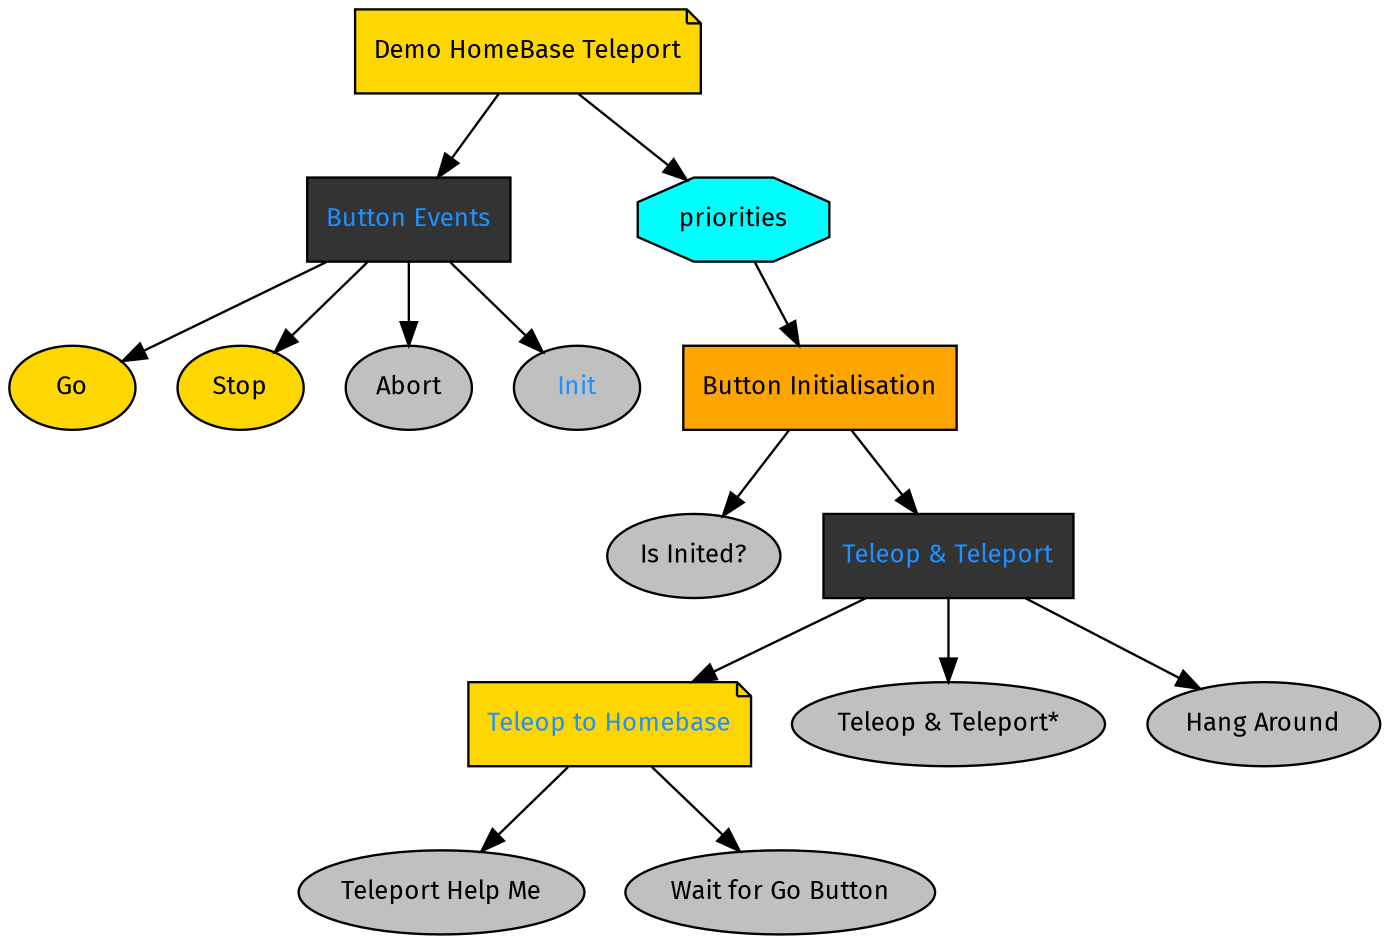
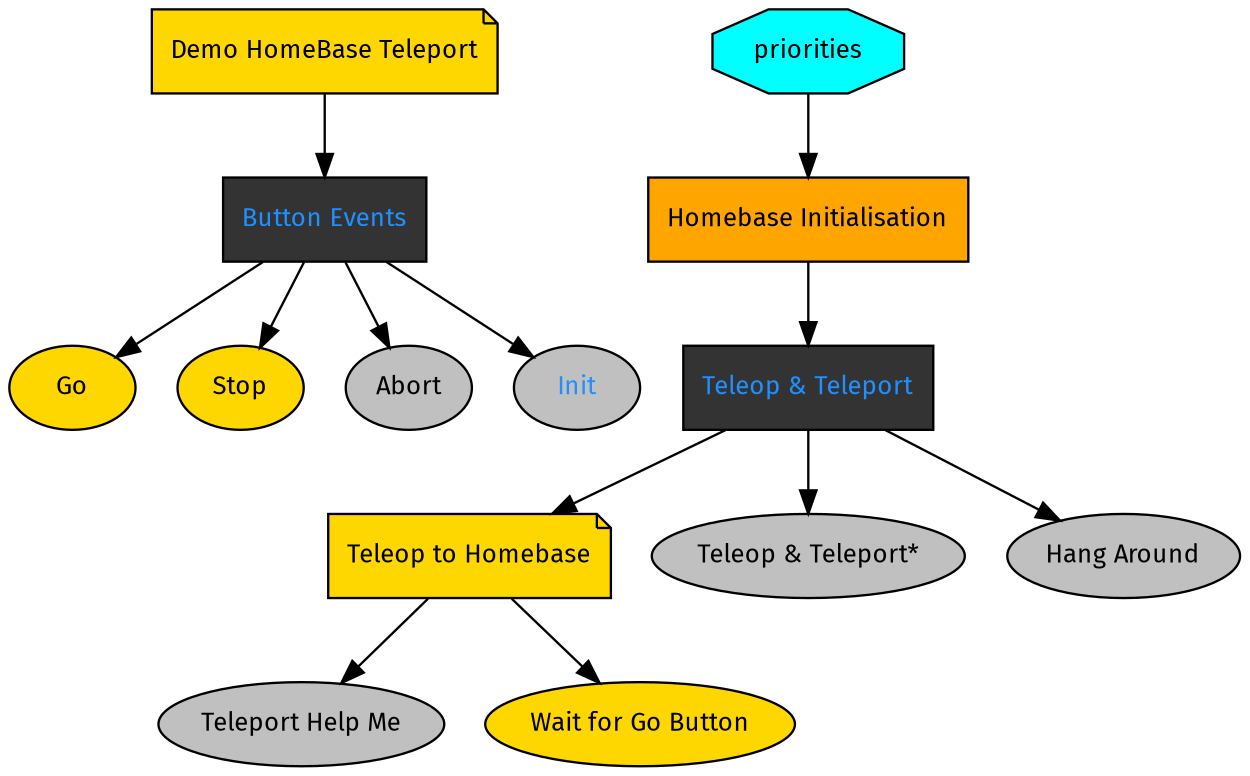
edge "Demo HomeBase Teleport" -> "priorities": removed
node "Button Initialisation": label "Button Initialisation" -> "Homebase Initialisation"
node "Is Inited?": removed
node "Teleop to Homebase": fontcolor dodgerblue -> black
node "Wait for Go Button": fillcolor gray -> gold
